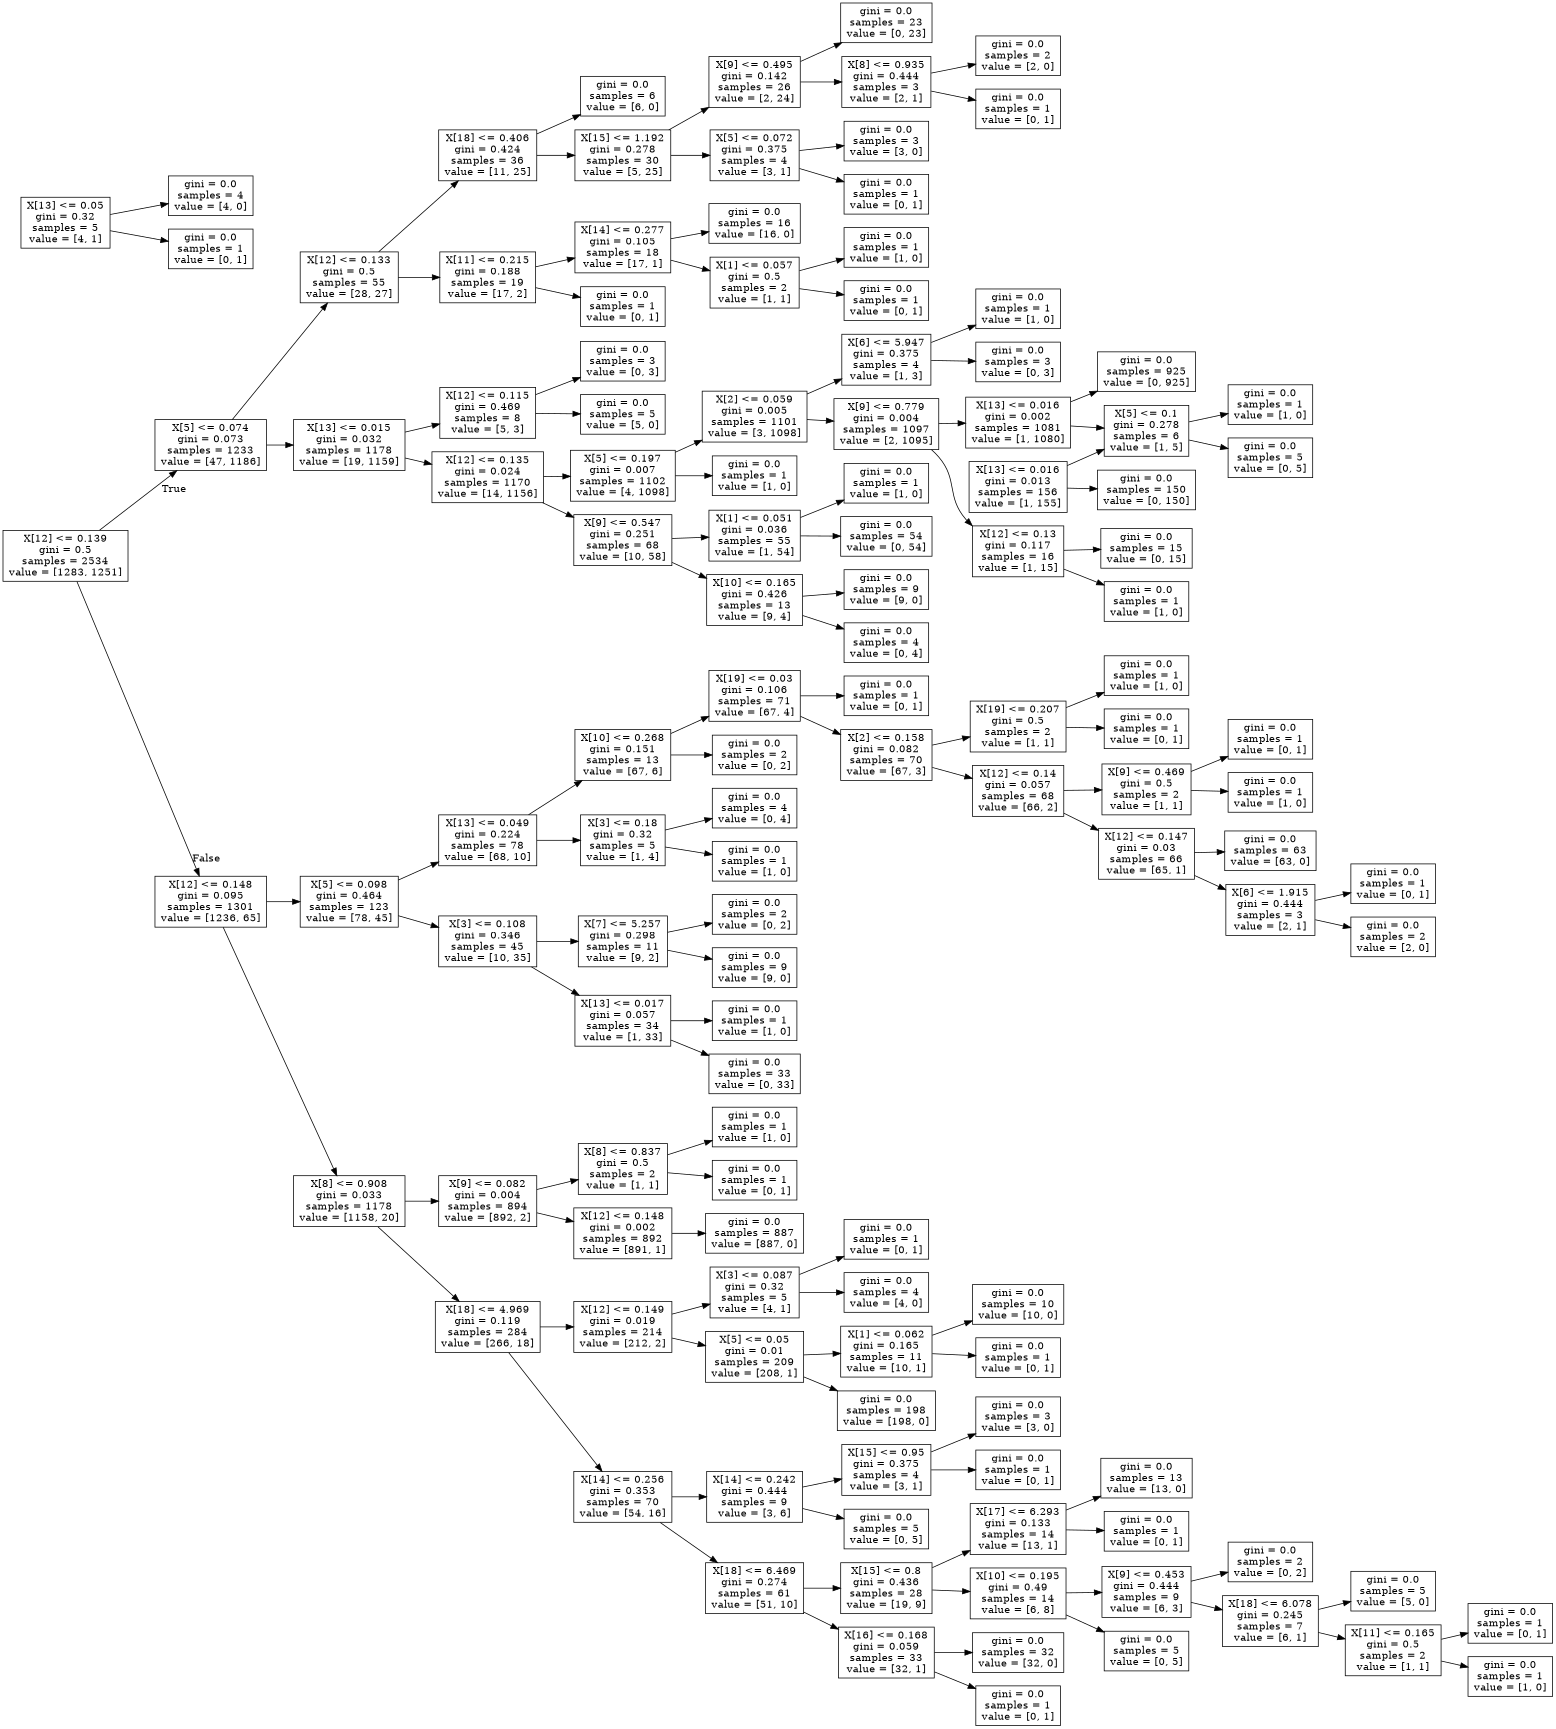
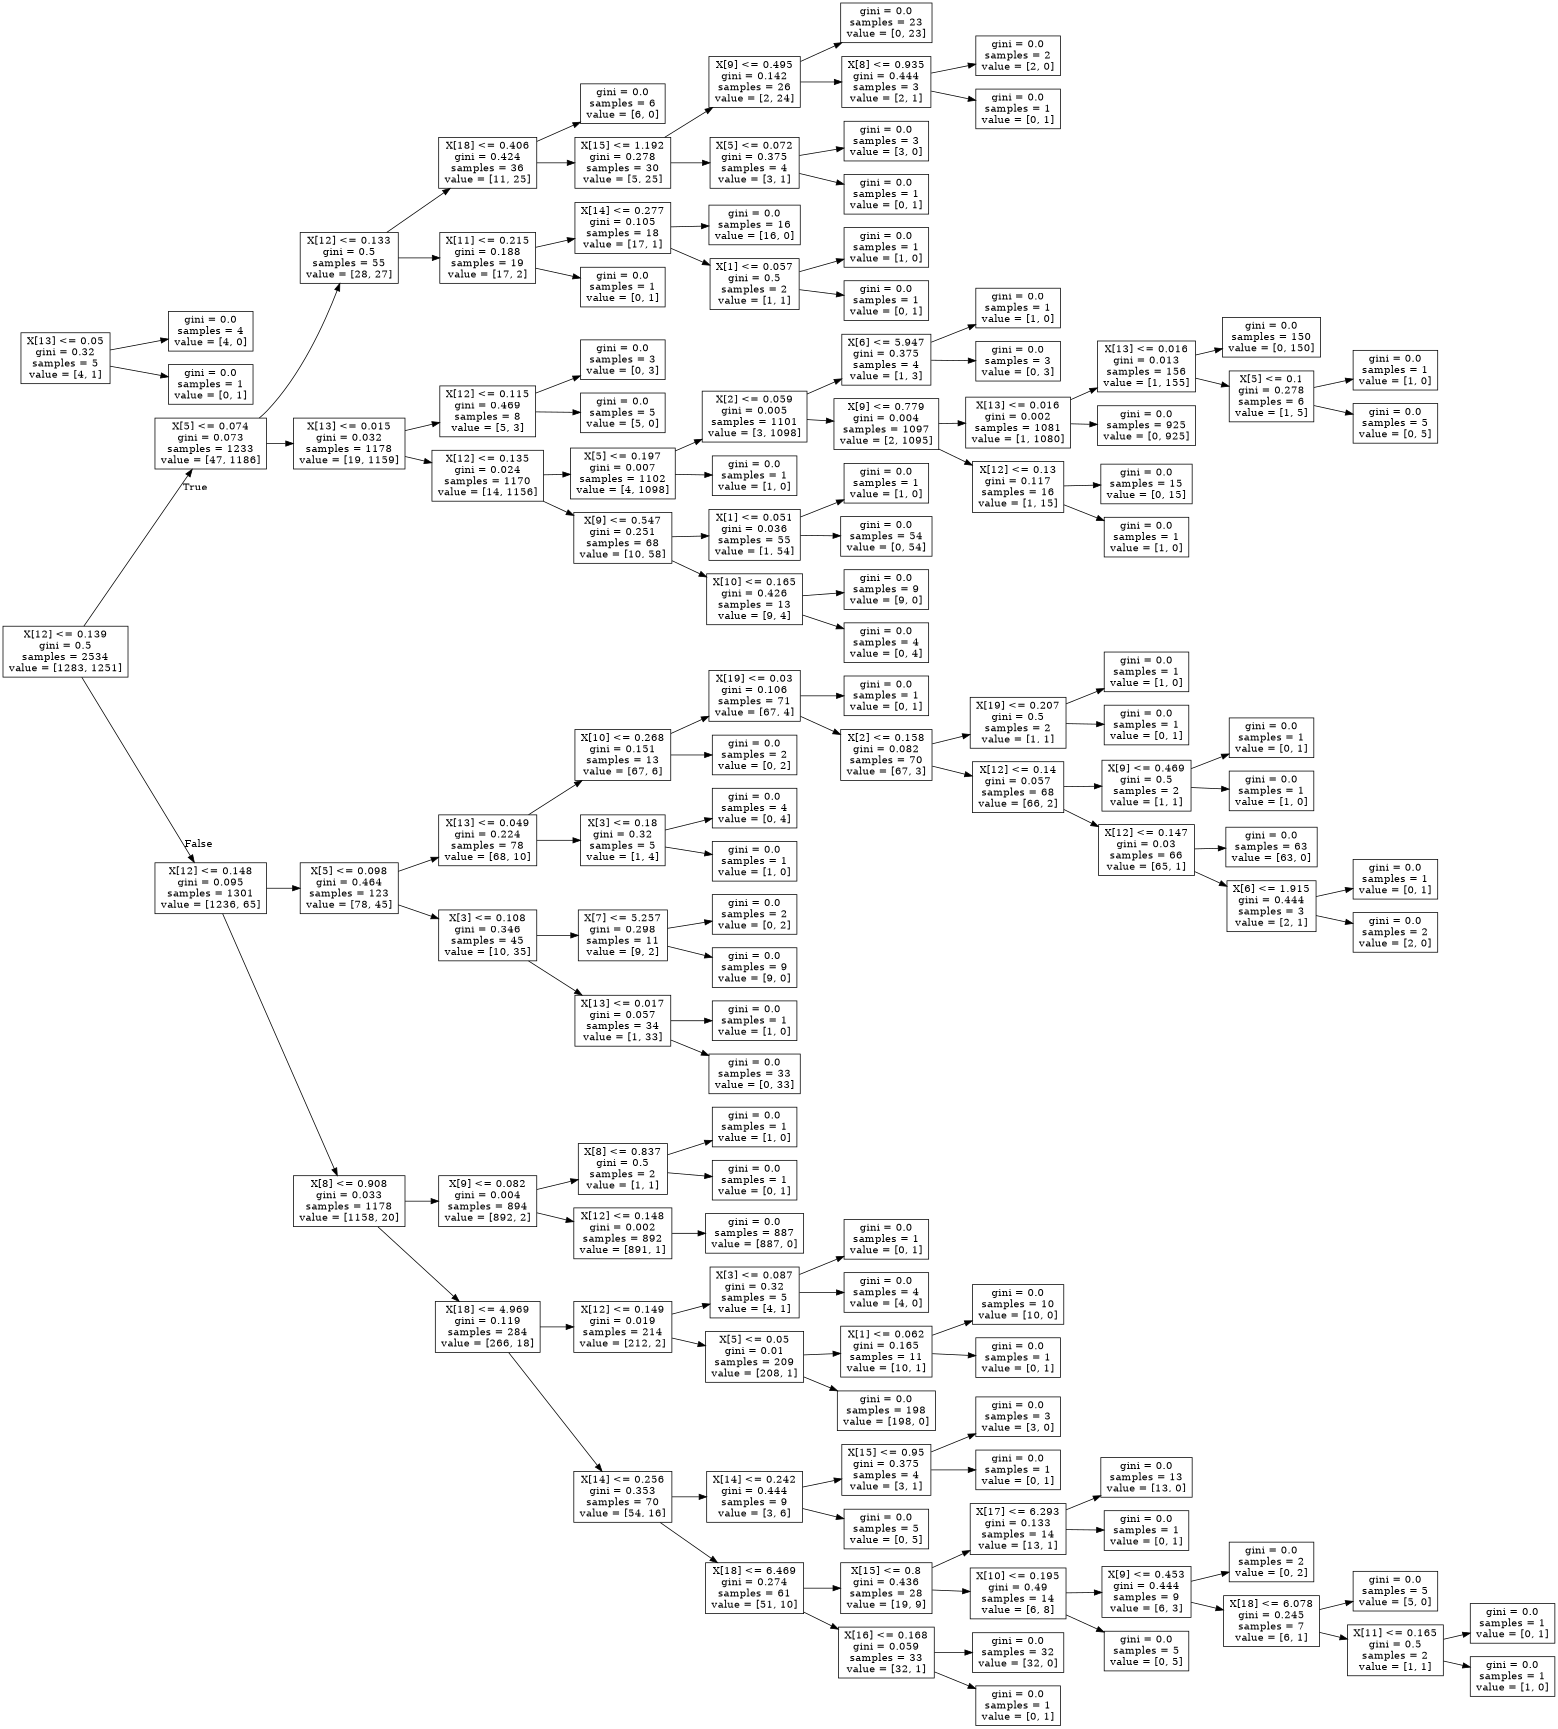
edge "X[13] <= 0.016 gini = 0.002 samples = 1081 value = [1, 1080]" -> "X[5] <= 0.1 gini = 0.278 samples = 6 value = [1, 5]": now "X[13] <= 0.016 gini = 0.002 samples = 1081 value = [1, 1080]" -> "X[13] <= 0.016 gini = 0.013 samples = 156 value = [1, 155]"
